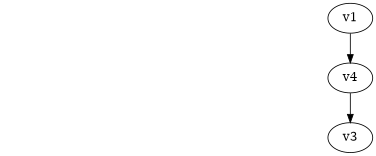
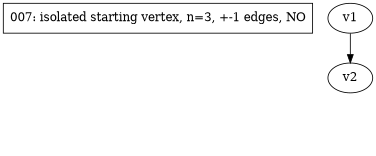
node "007: isolated starting vertex, n=3, +-1 edges, NO": added
node "v4": label "v4" -> "v2"
node "v3": removed
